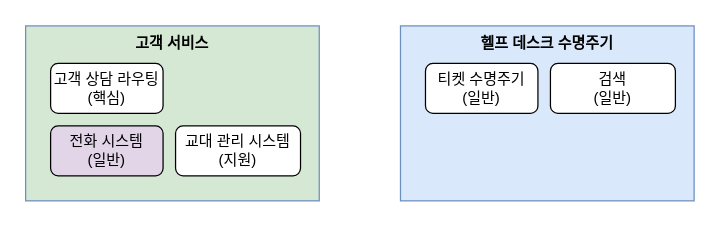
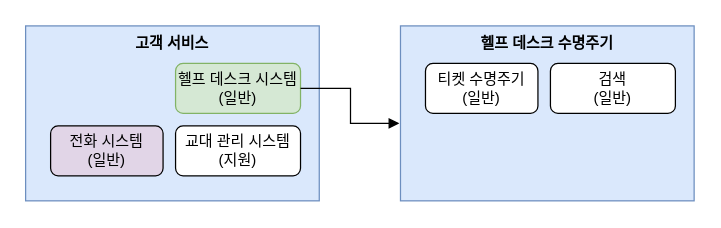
node "고객 상담 라우팅 (핵심)": removed
node "헬프 데스크 시스템 (일반)": added
edge "헬프 데스크 시스템 (일반)" -> "헬프 데스크 수명주기": added
node "고객 서비스": fillcolor #d5e8d4 -> #dae8fc
